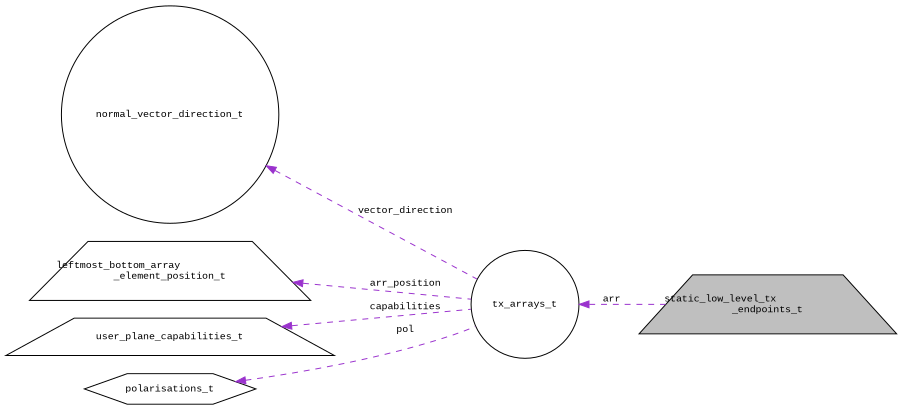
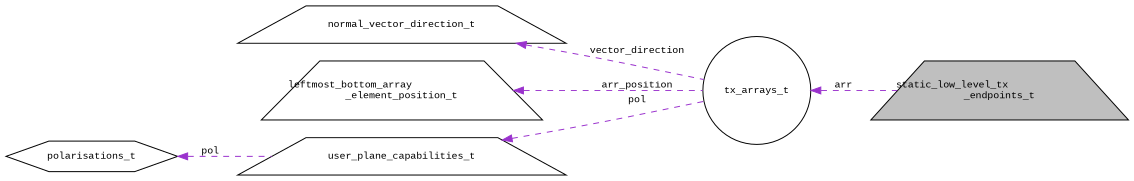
node "normal_vector_direction_t": shape circle -> trapezium
edge "tx_arrays_t" -> "user_plane_capabilities_t": label " capabilities" -> " pol"
edge "tx_arrays_t" -> "polarisations_t": now "user_plane_capabilities_t" -> "polarisations_t"
